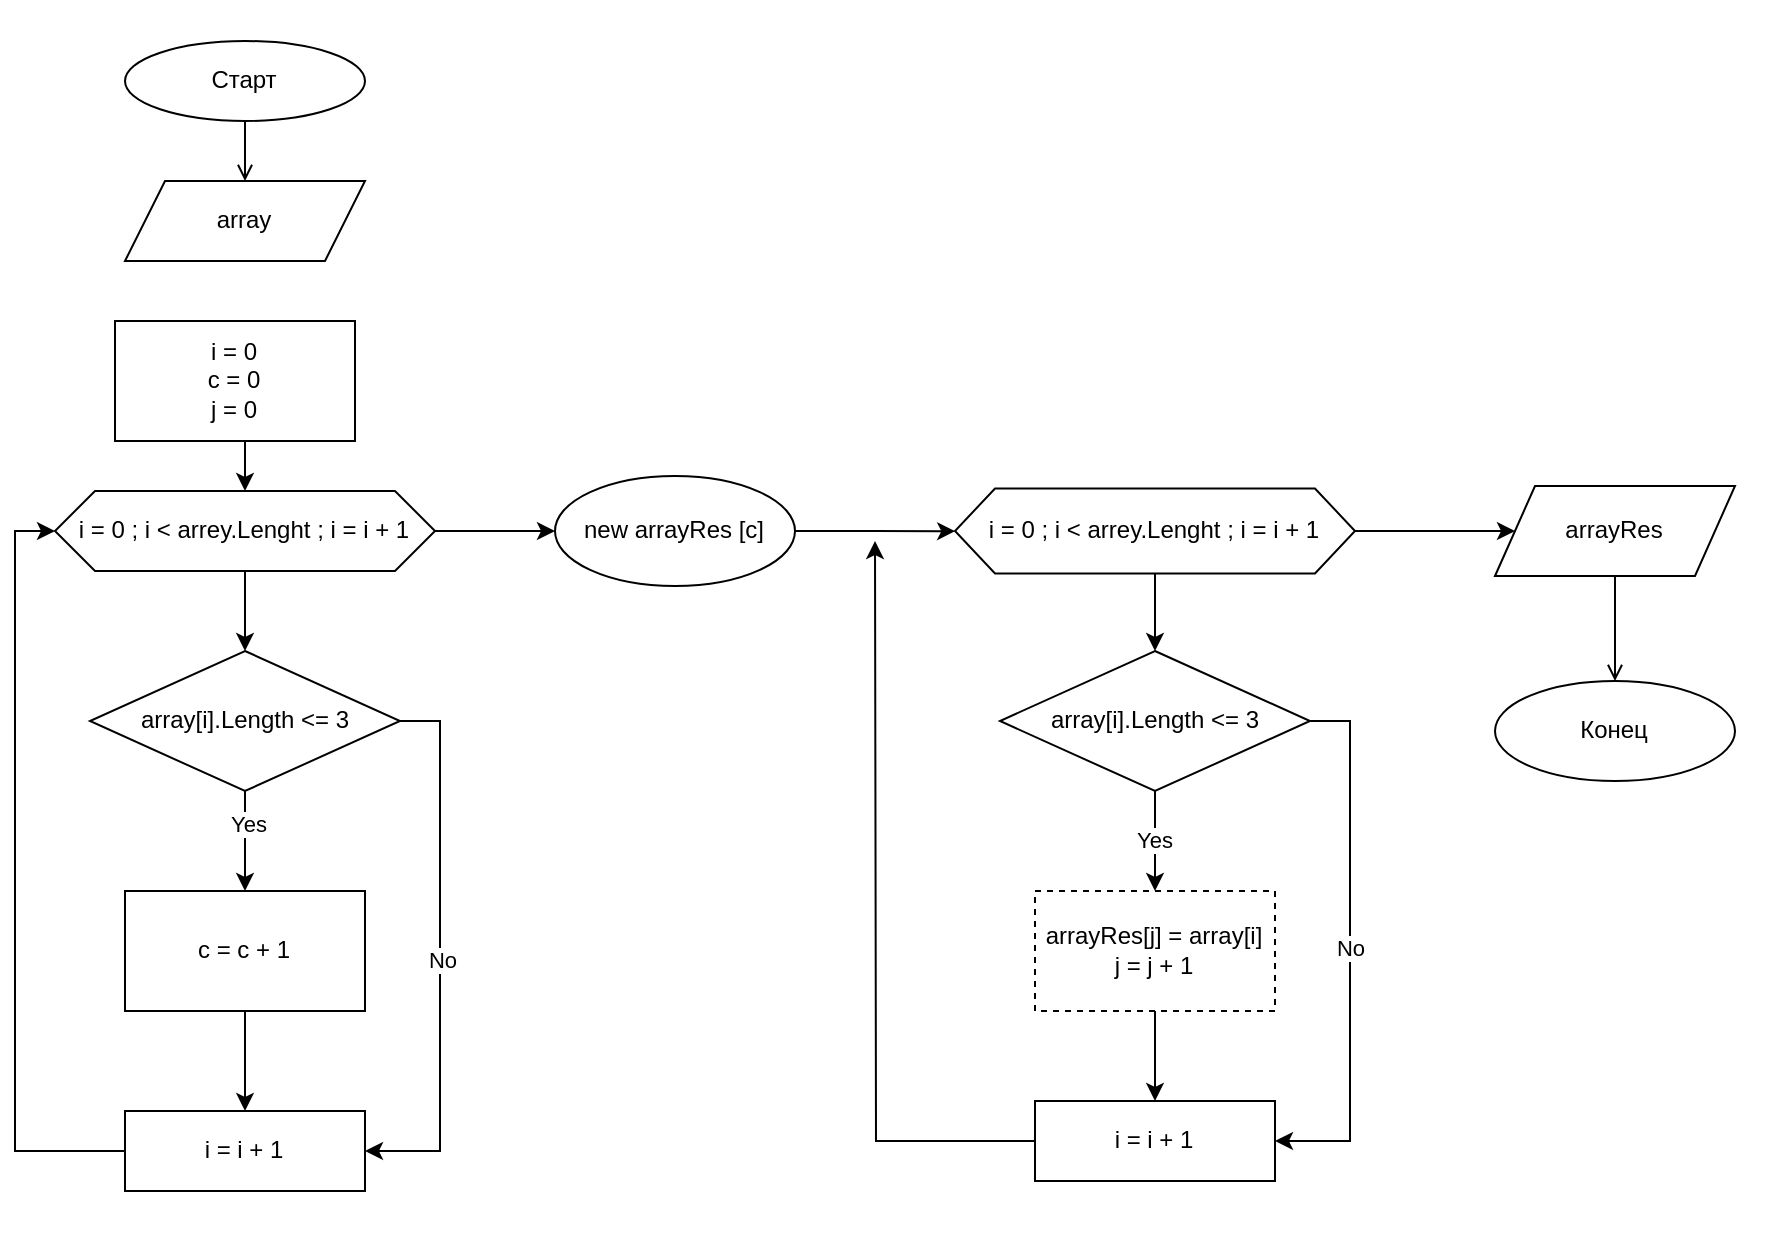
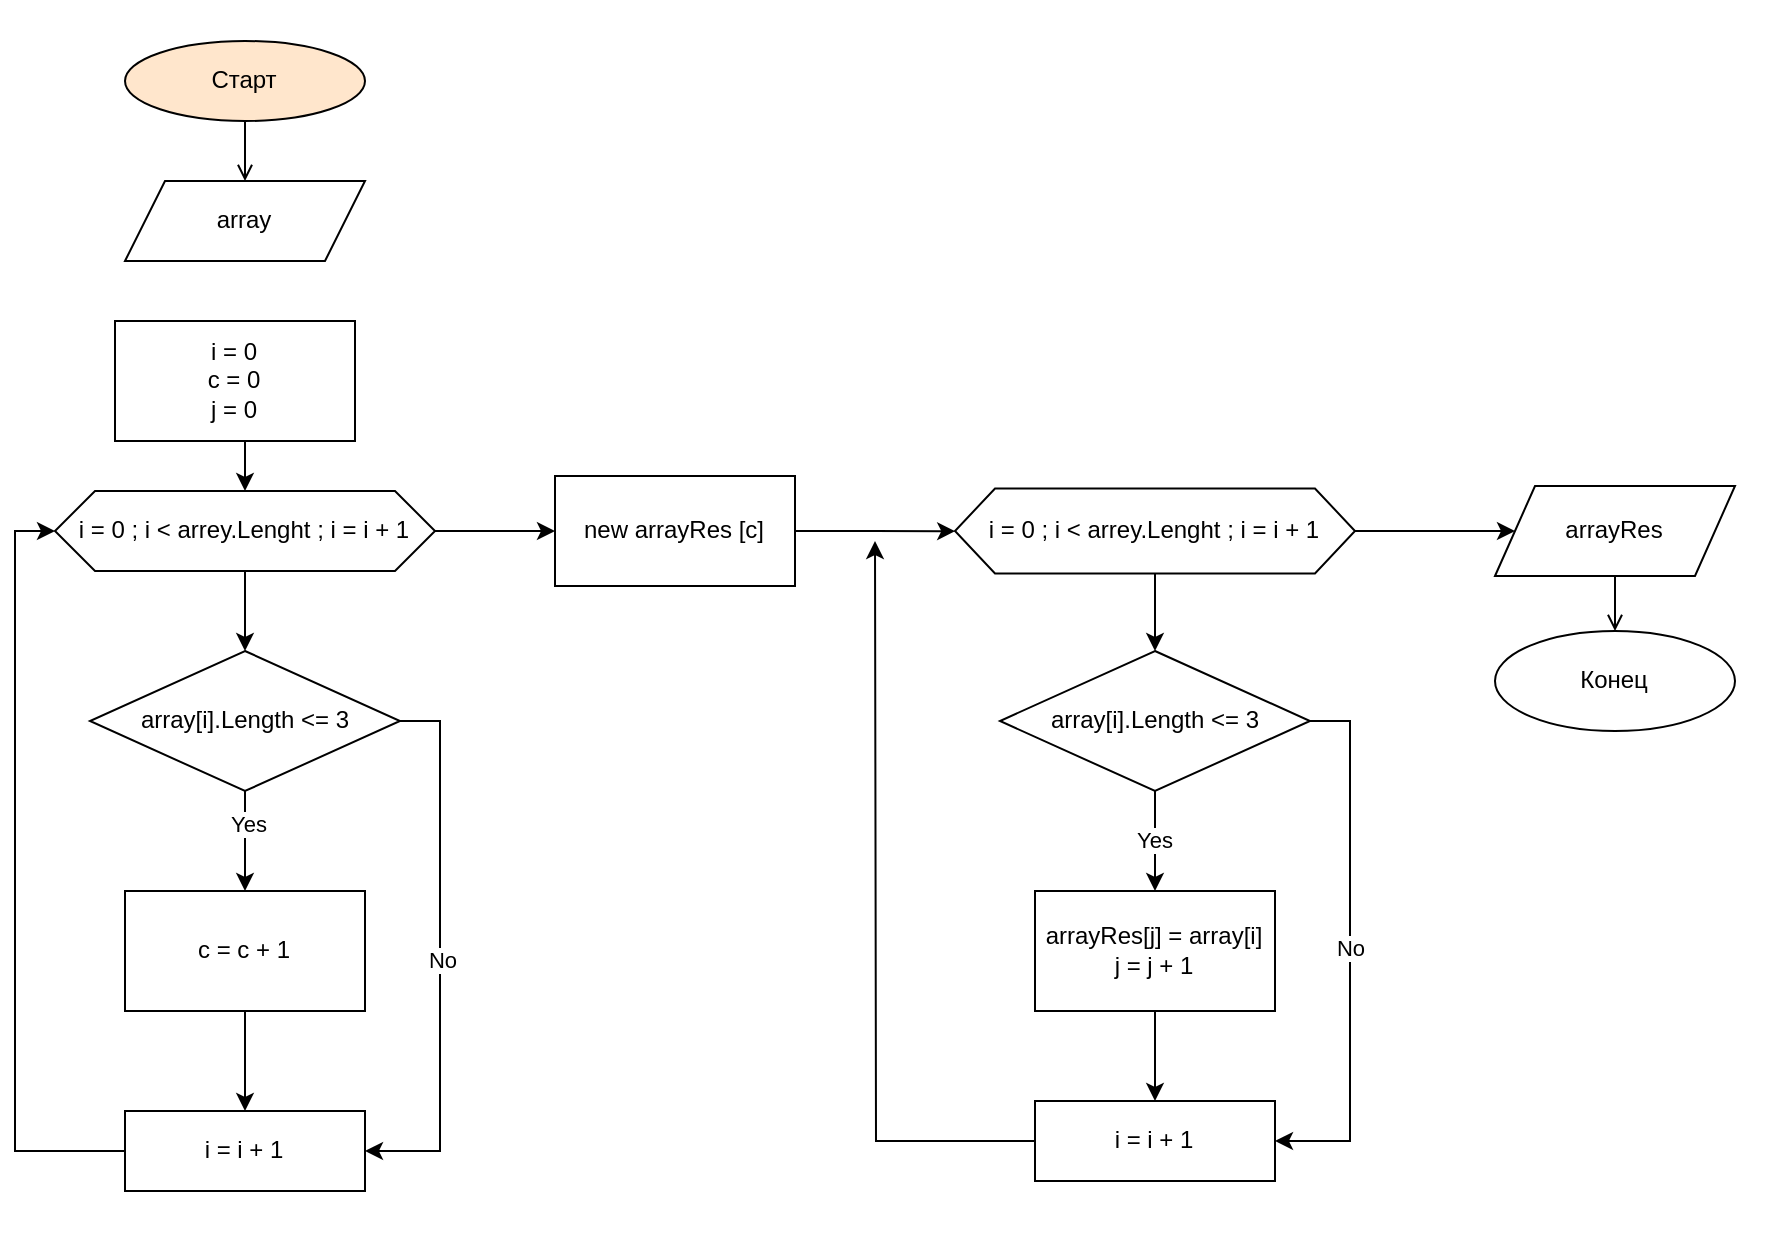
node "Старт": fillcolor #ffffff -> #ffe6cc
node "new arrayRes [c]": shape ellipse -> rectangle
node "Конец": moved (1615, 731) -> (1615, 681)
node "arrayRes[j] = array[i] j = j + 1": style dashed -> solid
